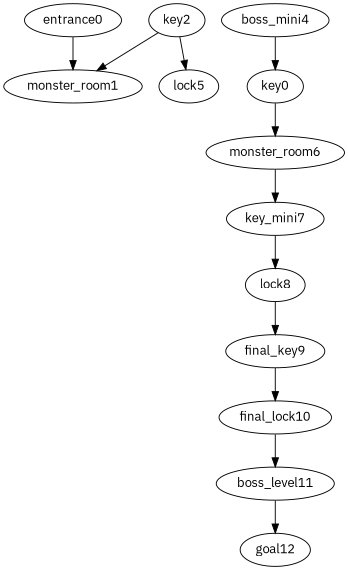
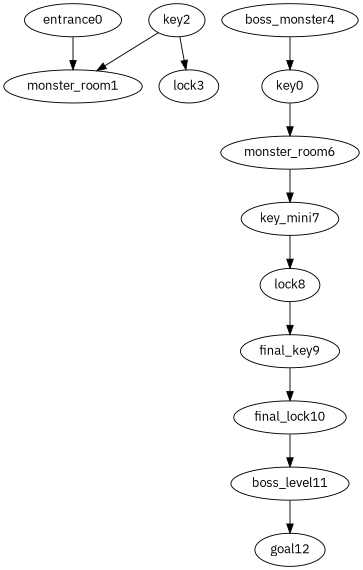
node "boss_mini4": label "boss_mini4" -> "boss_monster4"
node "lock5": label "lock5" -> "lock3"
